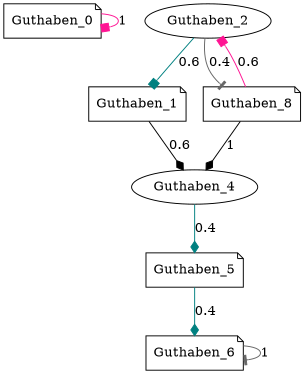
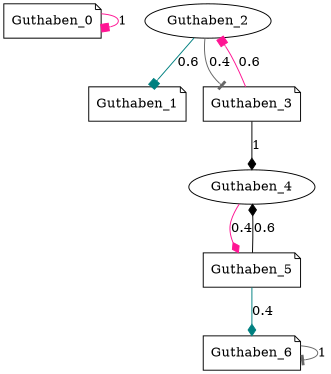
node "Guthaben_8": label "Guthaben_8" -> "Guthaben_3"
edge "Guthaben_1" -> "Guthaben_4": now "Guthaben_5" -> "Guthaben_4"
edge "Guthaben_4" -> "Guthaben_5": color teal -> deeppink
